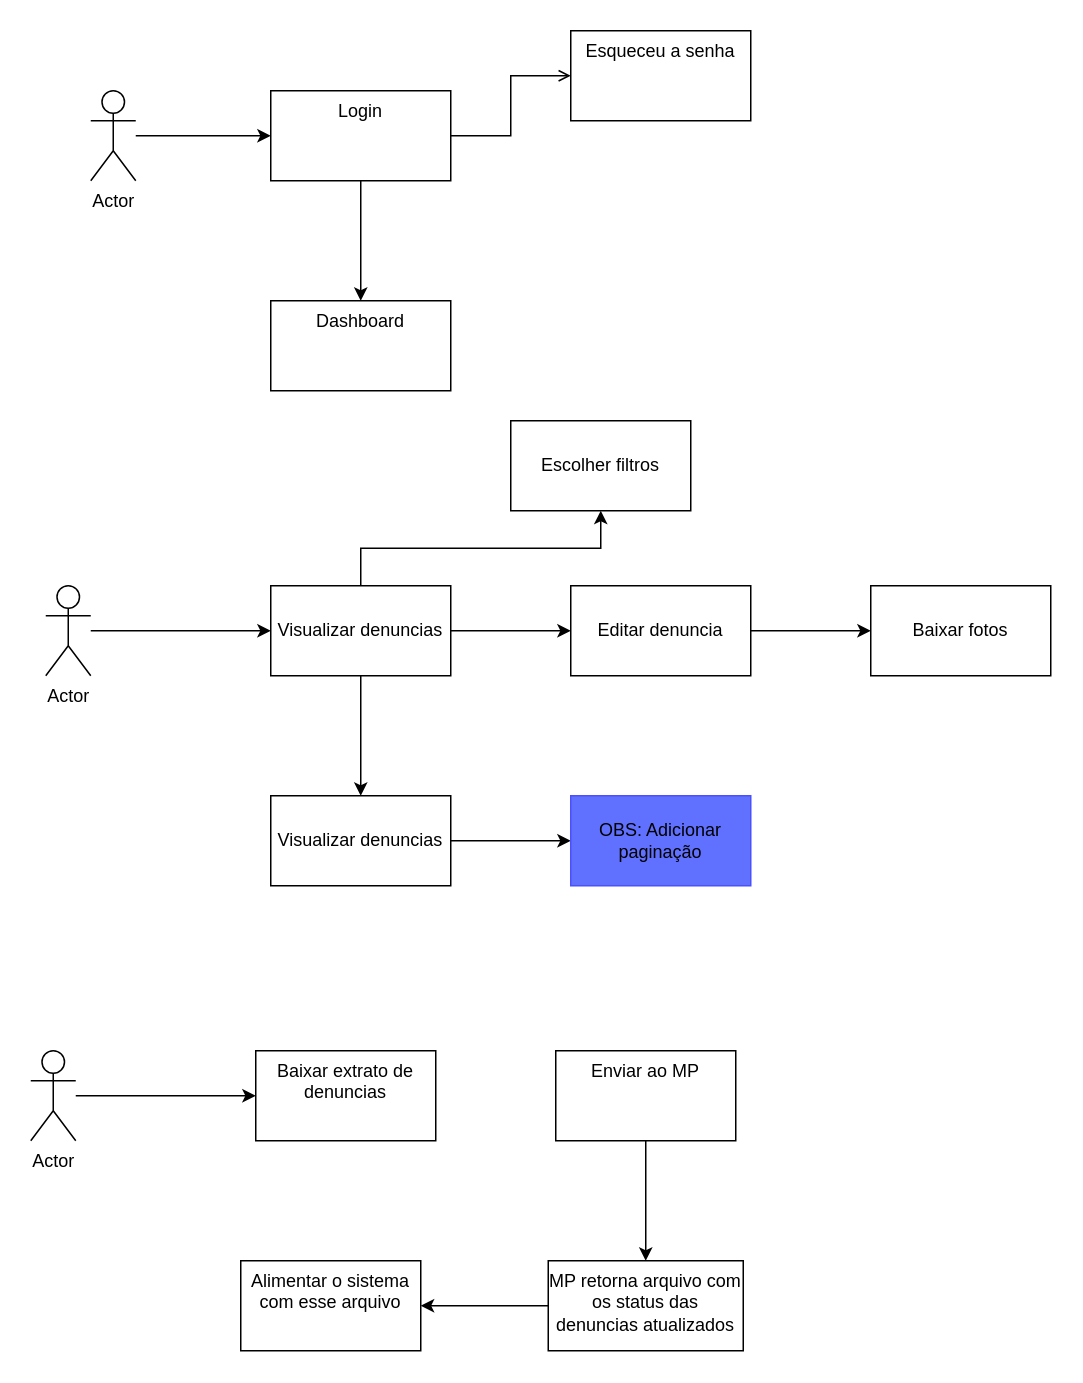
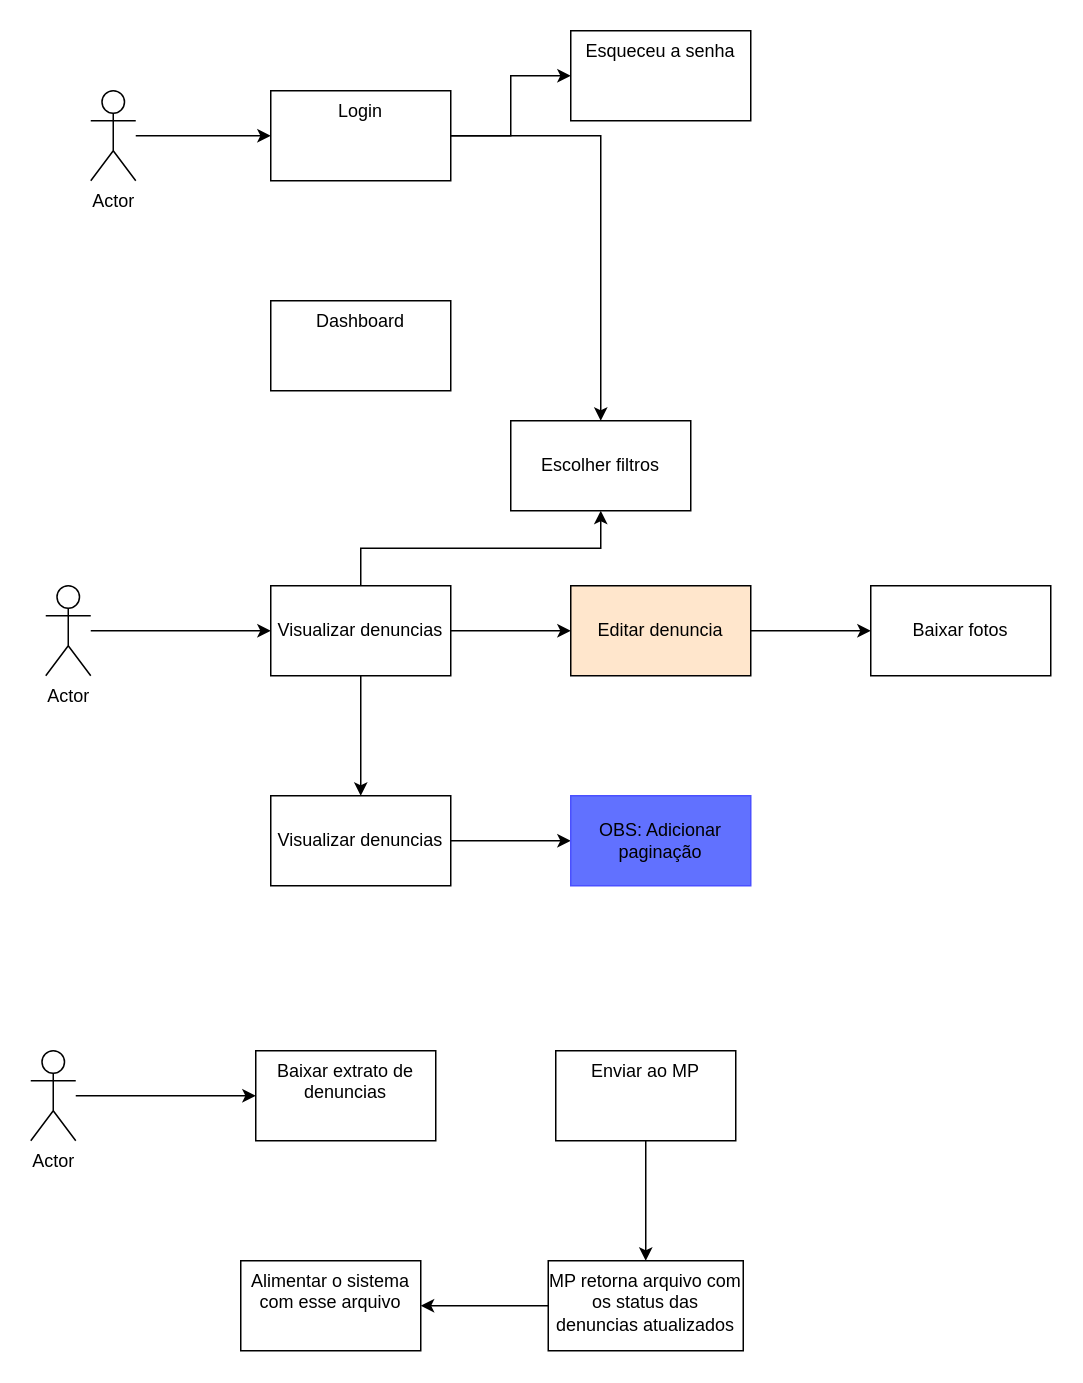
edge "Login" -> "Esqueceu a senha": arrowhead open -> classic
edge "Login" -> "Dashboard": now "Login" -> "Escolher filtros"
node "Editar denuncia": fillcolor #ffffff -> #ffe6cc
